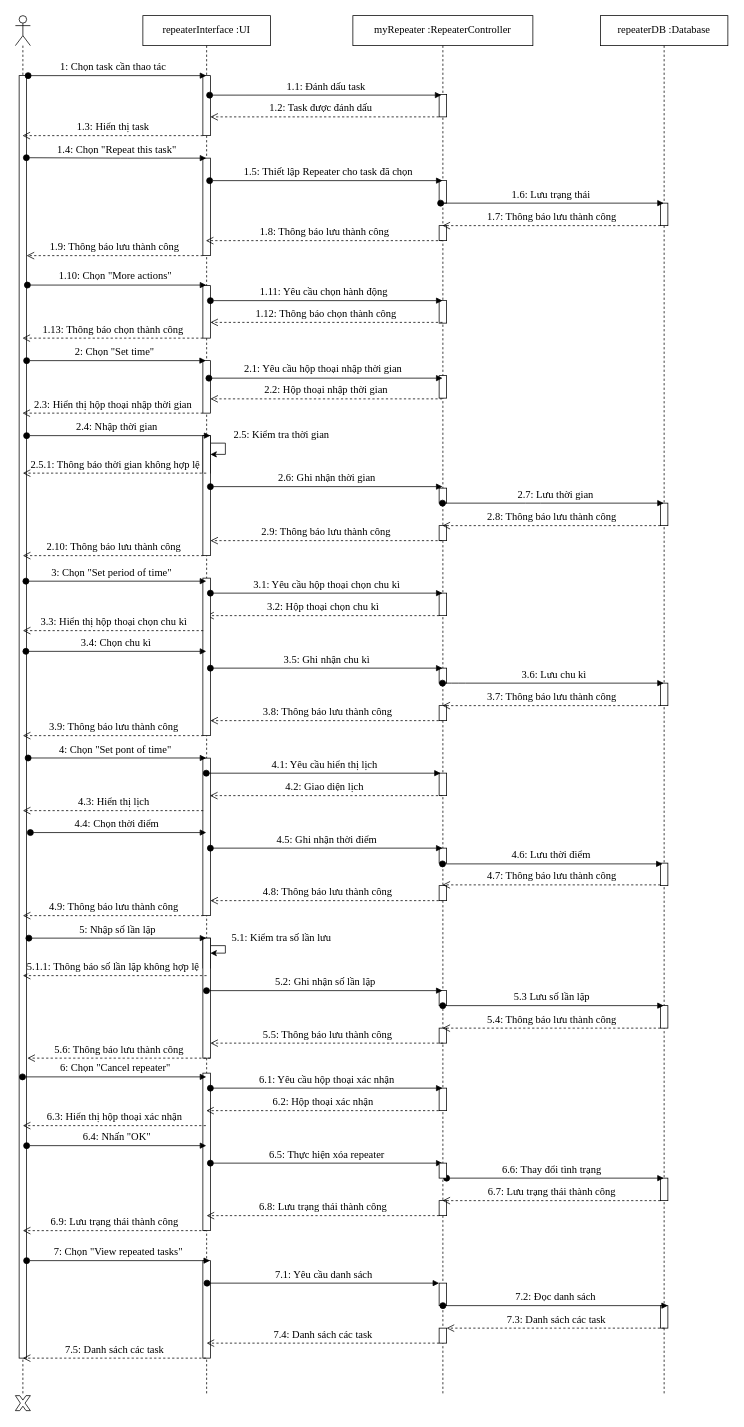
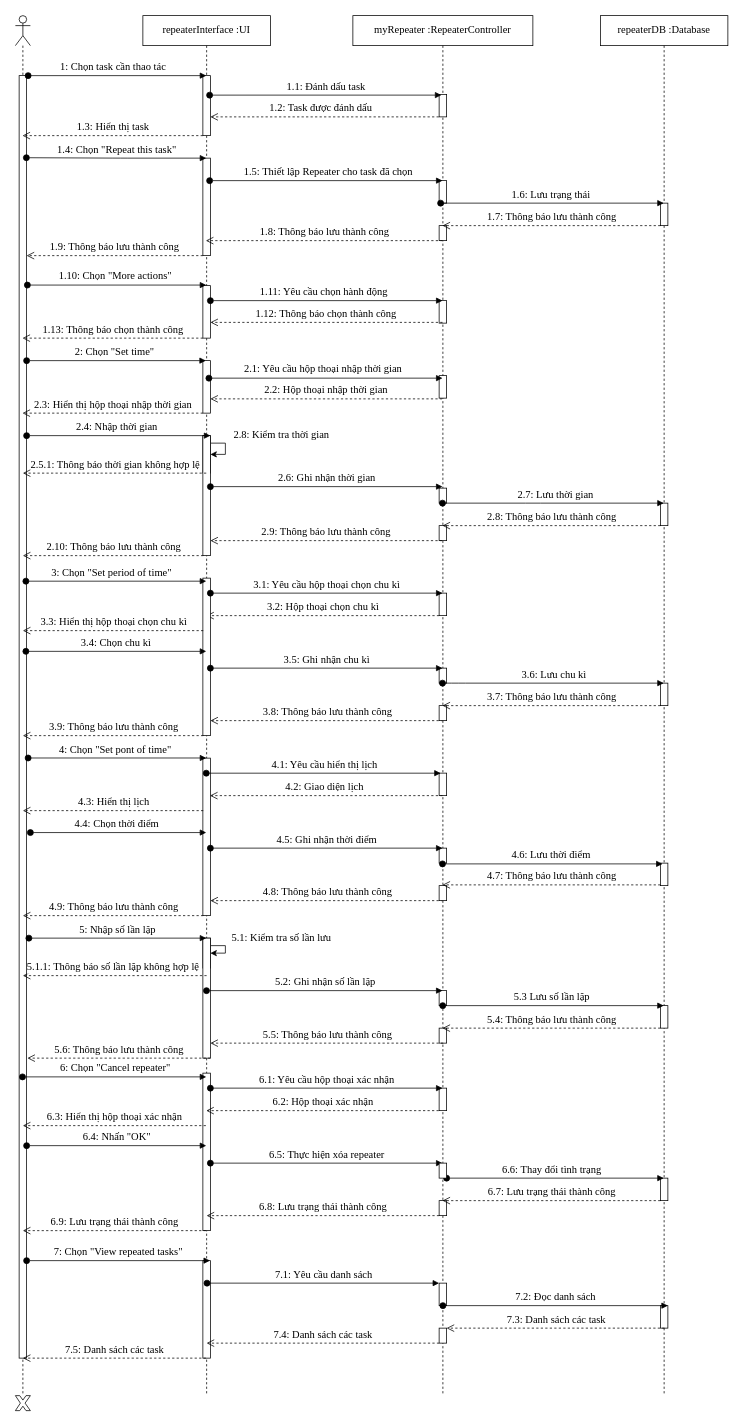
node "2.5: Kiểm tra thời gian": label "2.5: Kiểm tra thời gian" -> "2.8: Kiểm tra thời gian"
